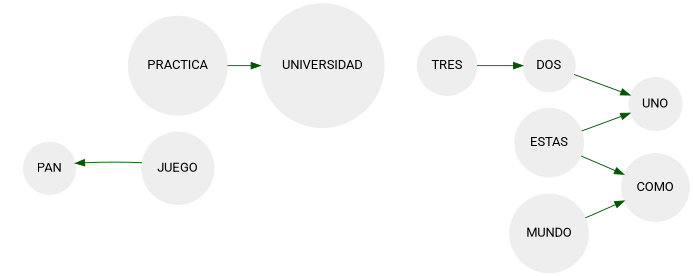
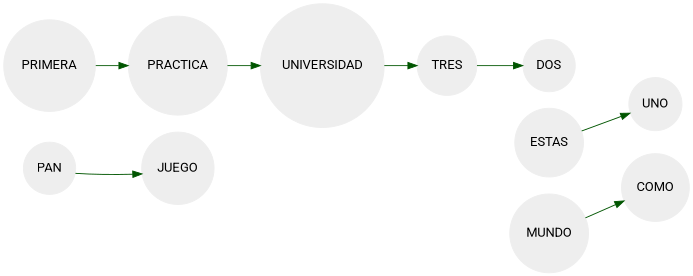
node "PRIMERA": added
edge "UNIVERSIDAD" -> "TRES": added
edge "DOS" -> "UNO": removed
edge "JUEGO" -> "PAN": reversed
edge "ESTAS" -> "COMO": removed
